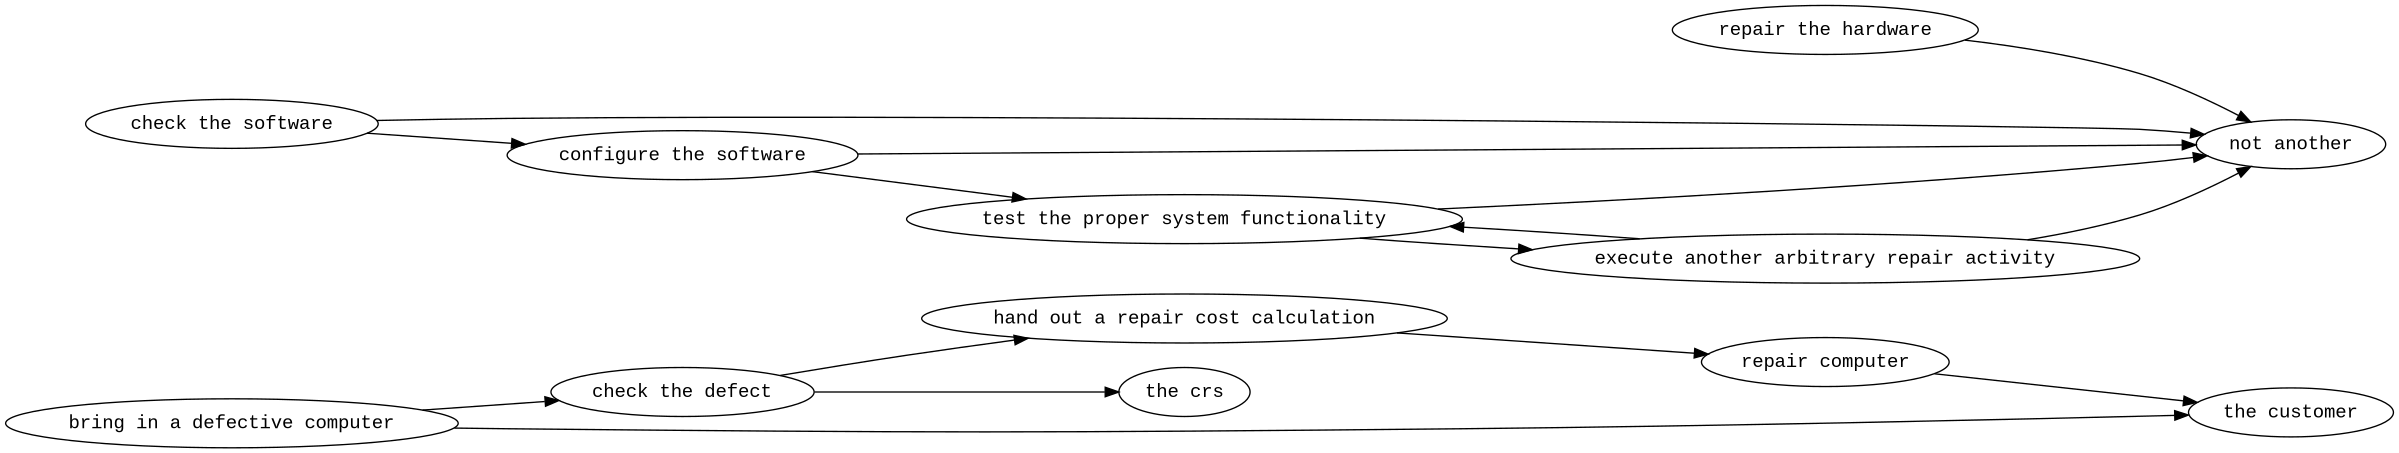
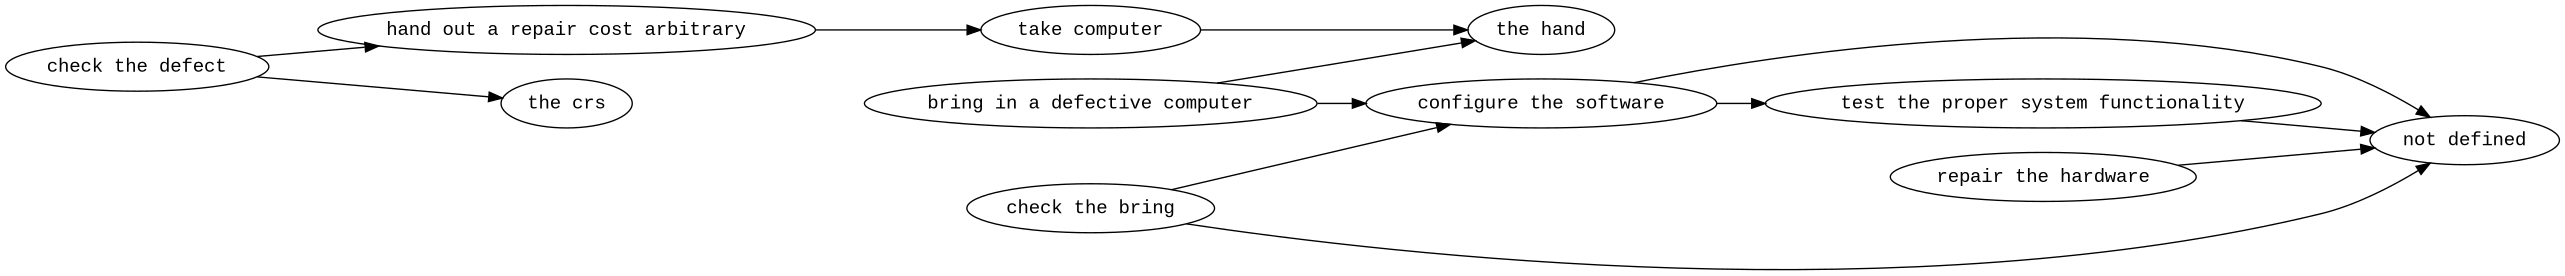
node "check the software": label "check the software" -> "check the bring"
node "not another": label "not another" -> "not defined"
node "execute another arbitrary repair activity": removed
node "hand out a repair cost calculation": label "hand out a repair cost calculation" -> "hand out a repair cost arbitrary"
node "repair computer": label "repair computer" -> "take computer"
edge "bring in a defective computer" -> "check the defect": now "bring in a defective computer" -> "configure the software"
node "the customer": label "the customer" -> "the hand"
